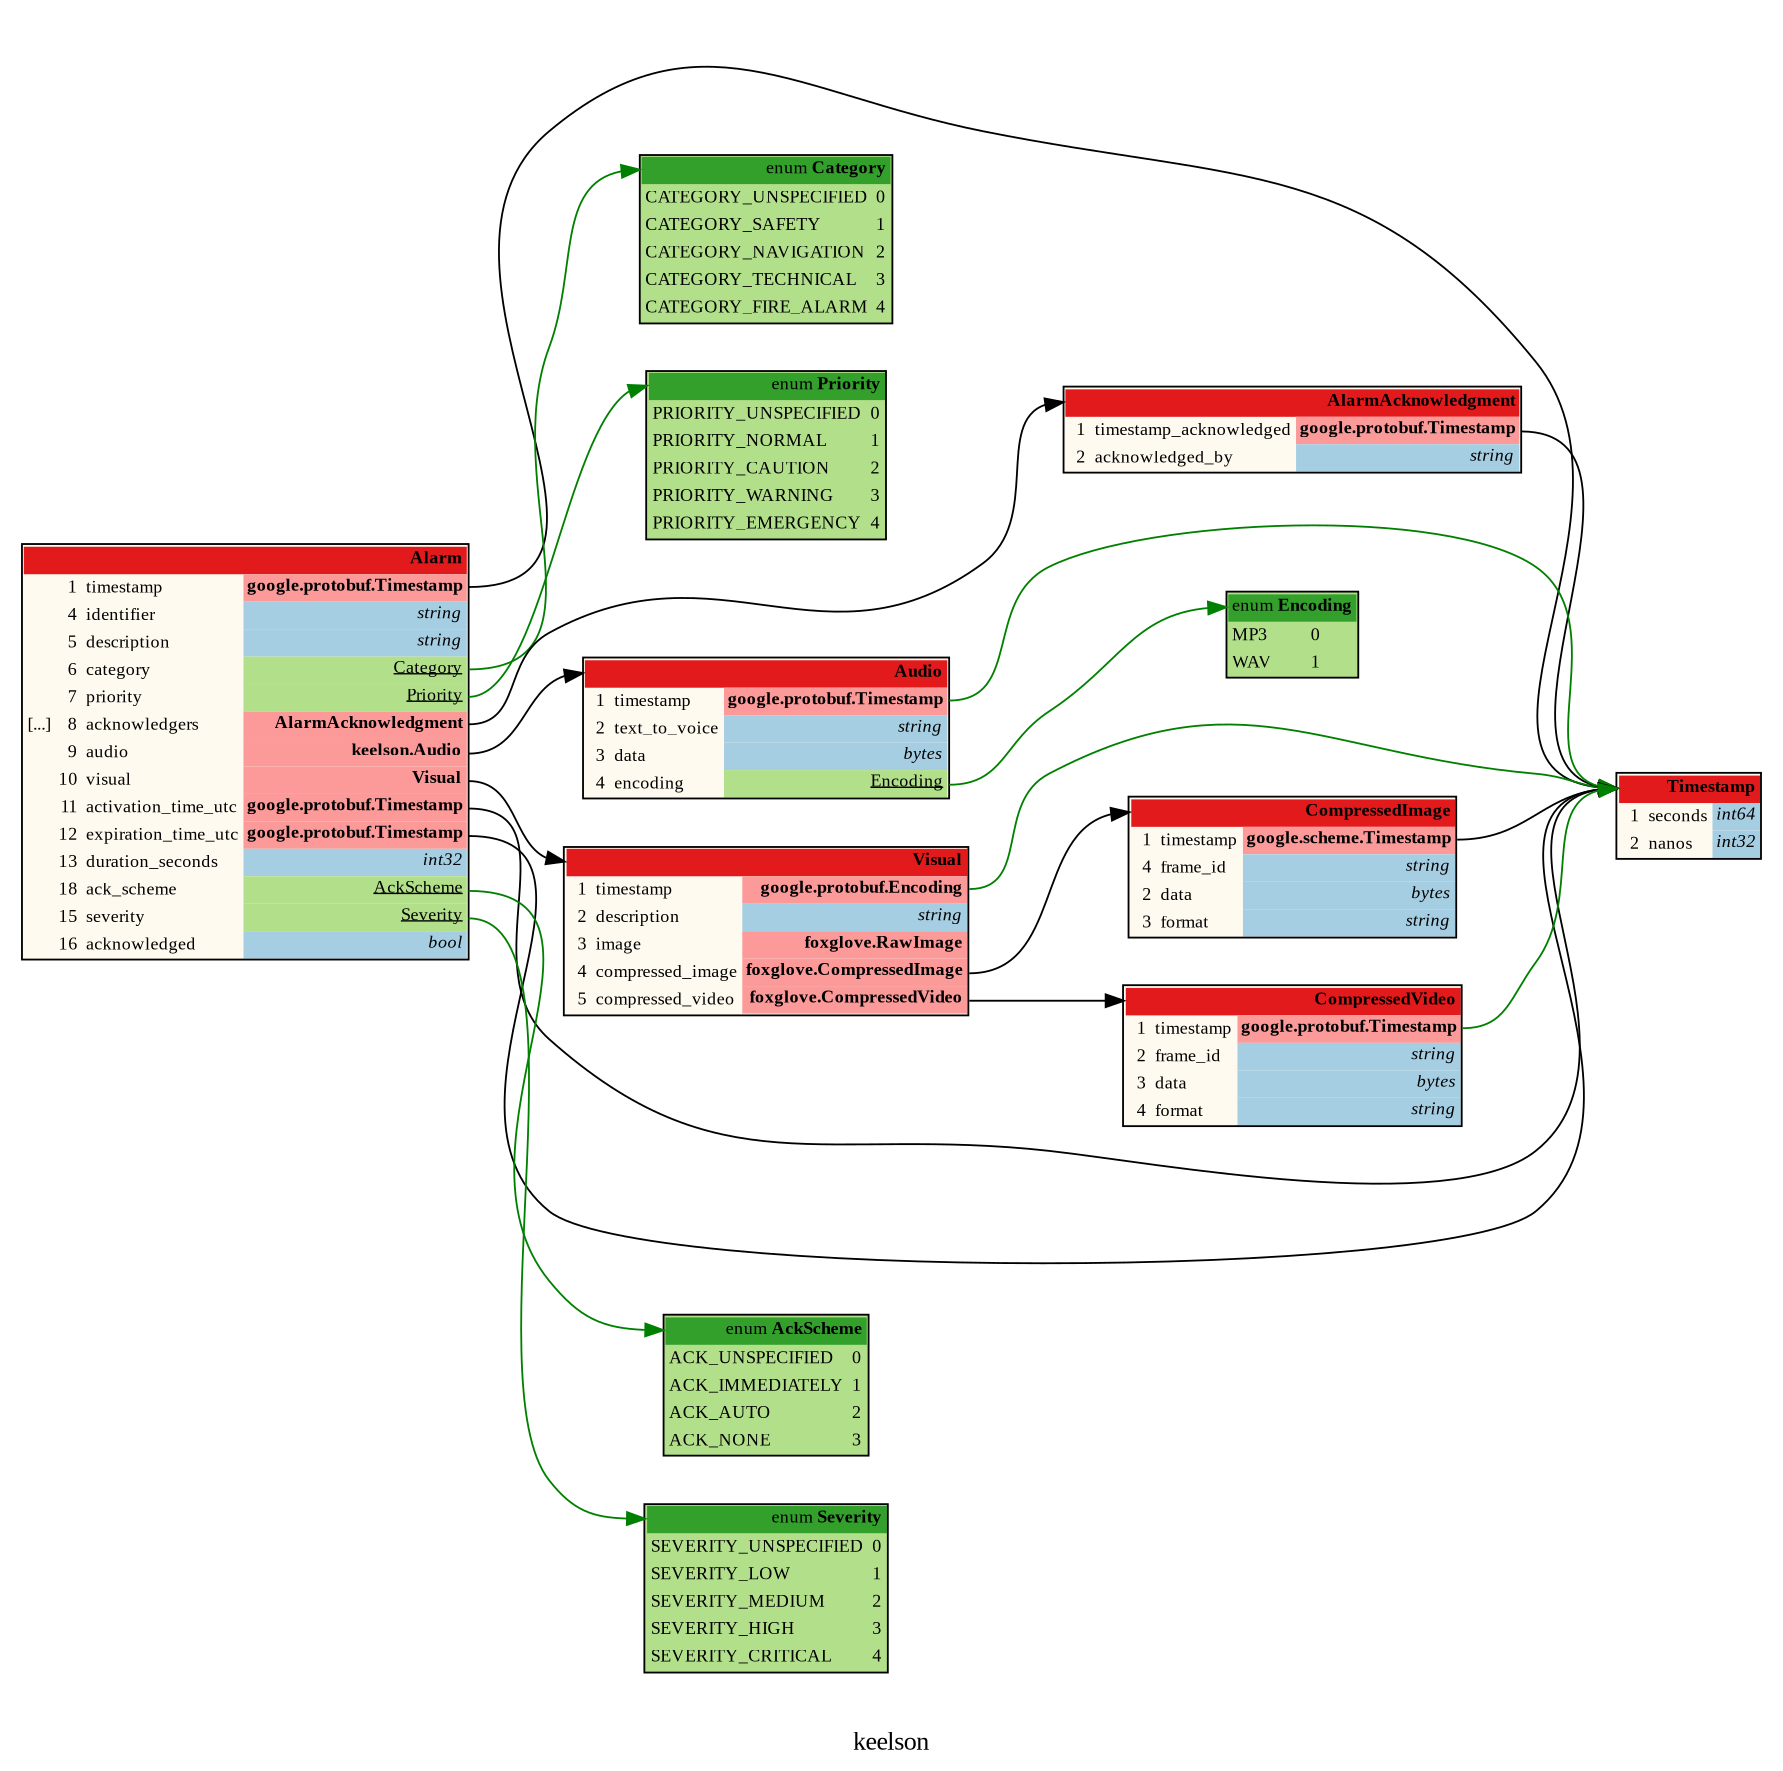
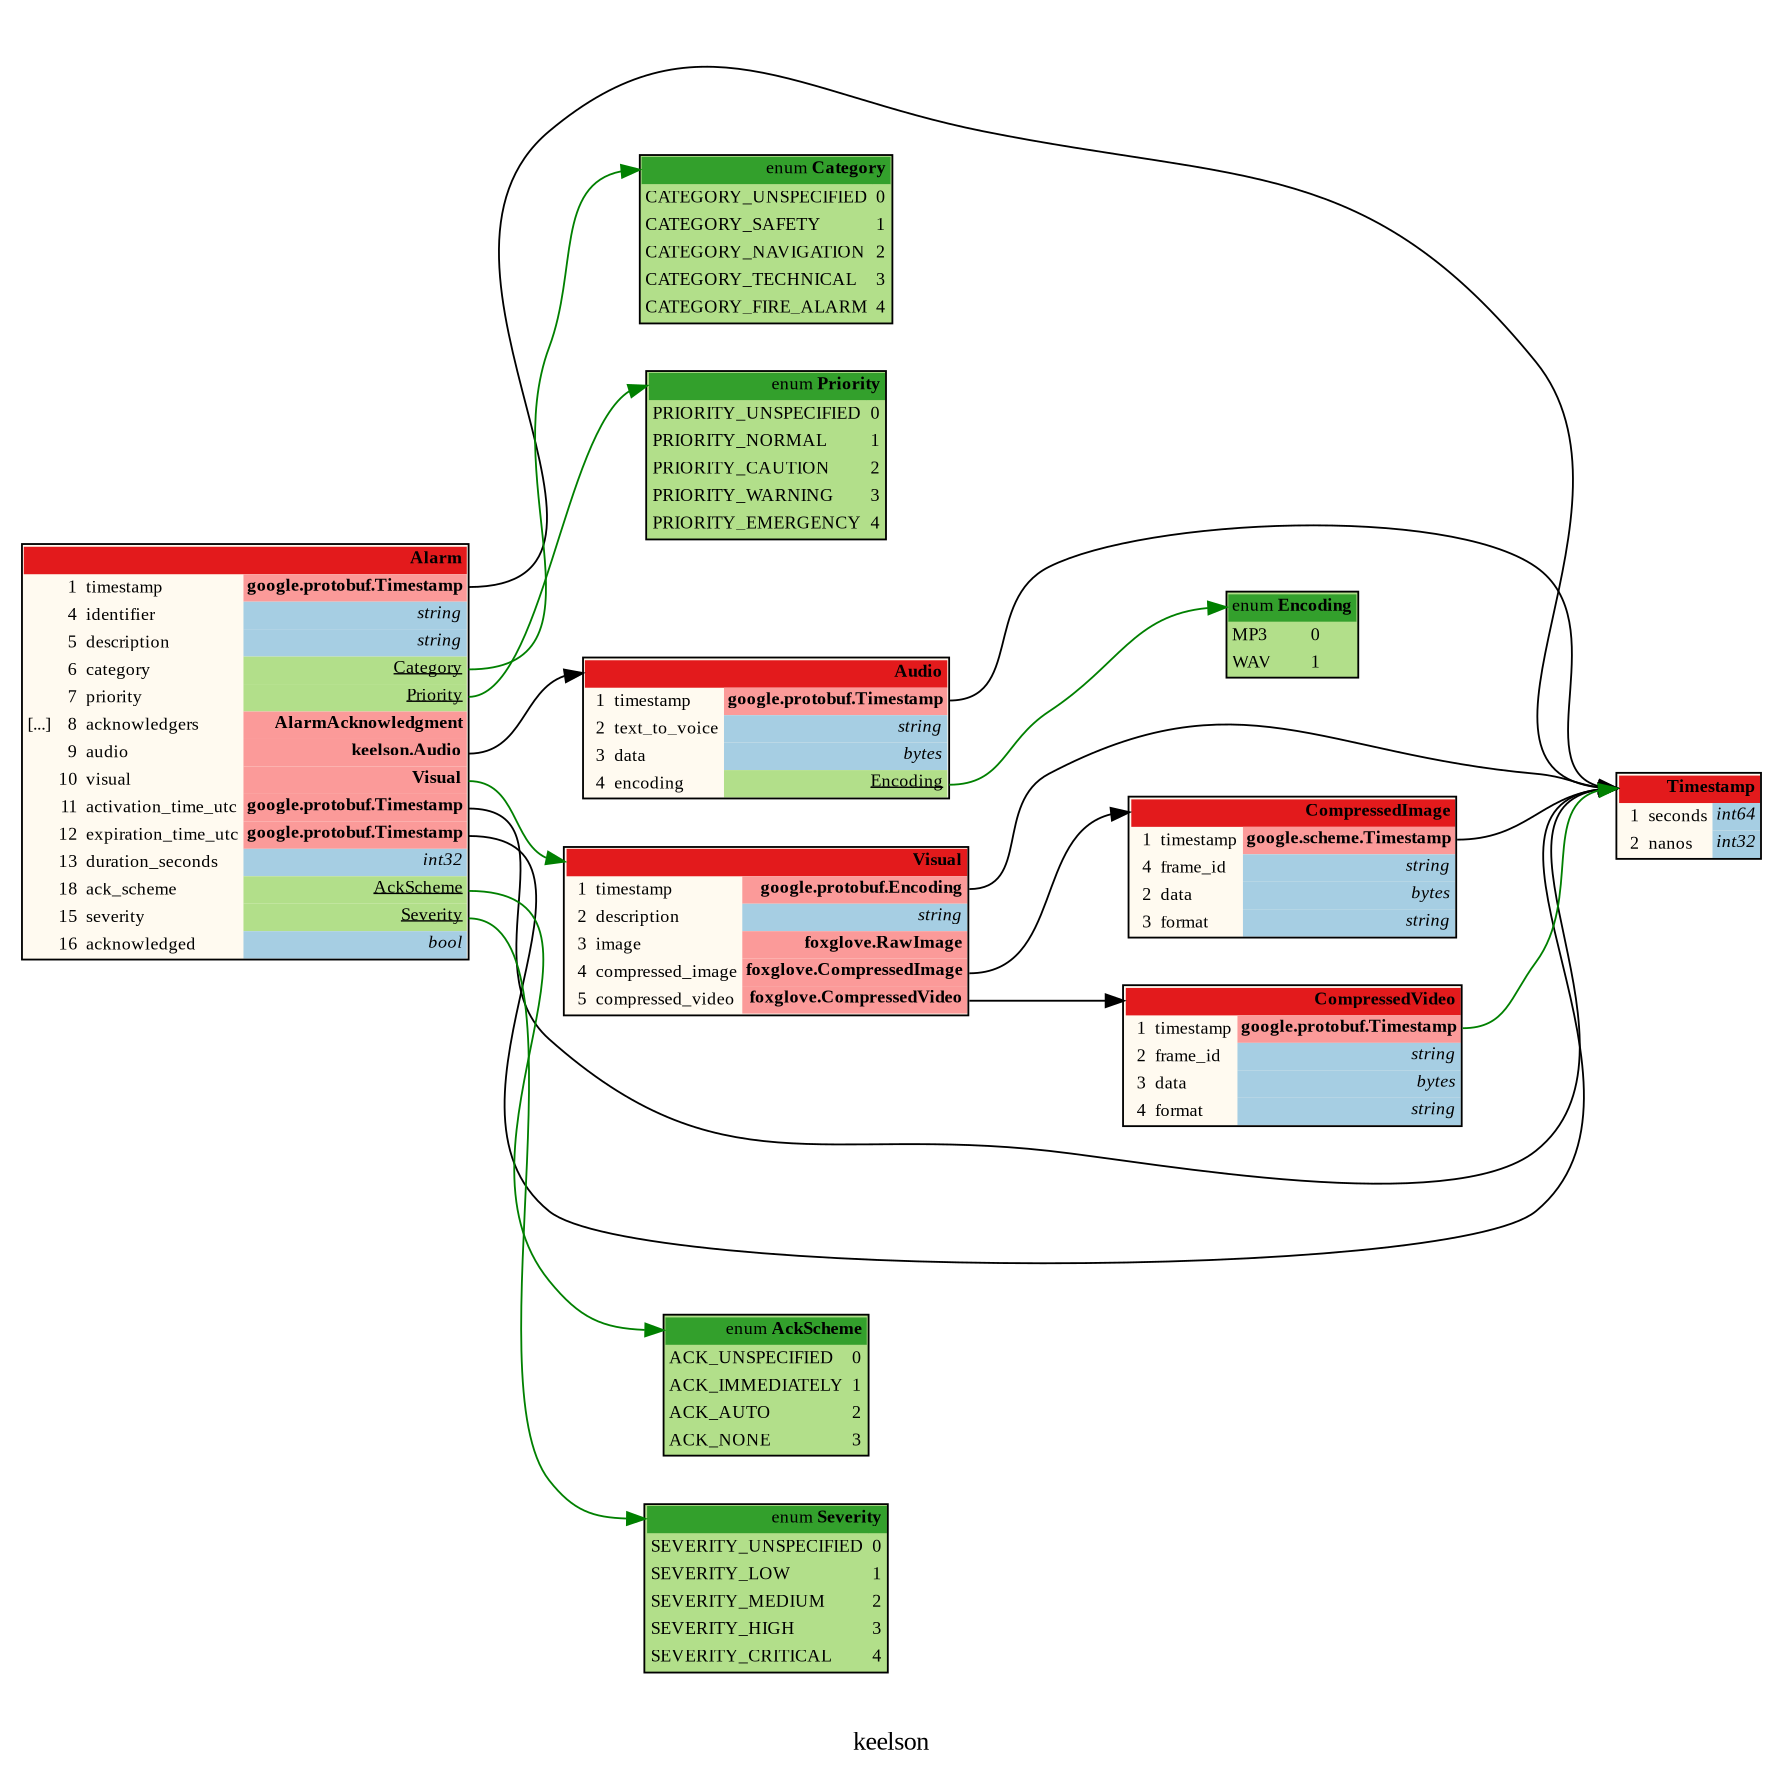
node "AlarmAcknowledgment": removed
edge "Audio" -> "Timestamp": color #008000 -> #000000
edge "Visual" -> "Timestamp": color #008000 -> #000000
edge "Alarm" -> "Visual": color #000000 -> #008000
